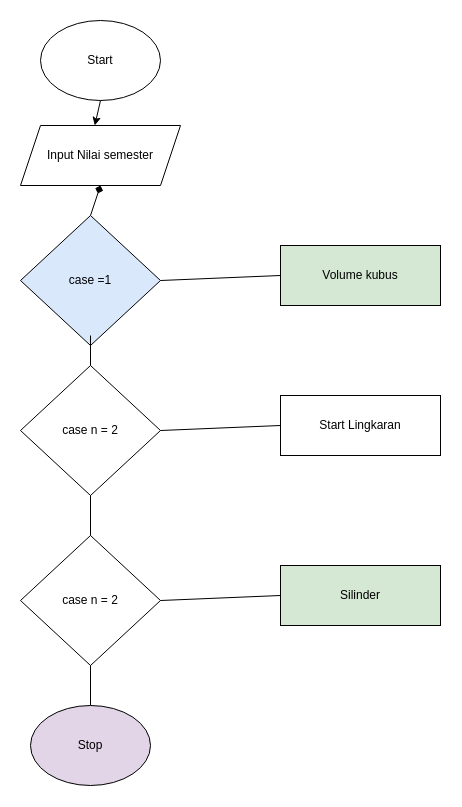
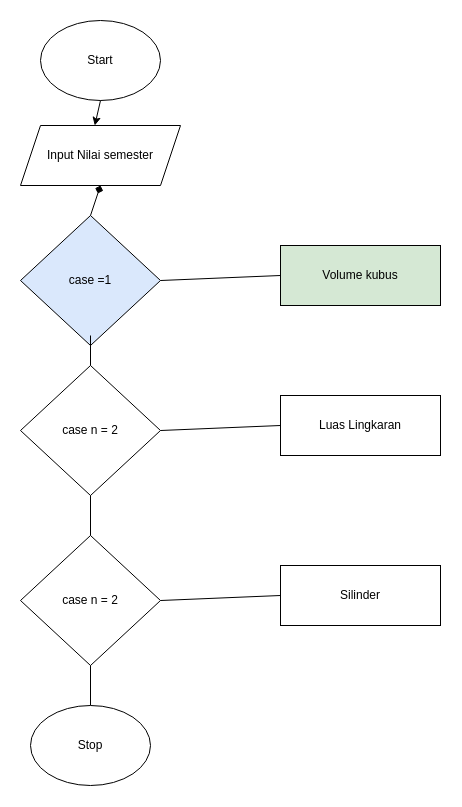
node "Start Lingkaran": label "Start Lingkaran" -> "Luas Lingkaran"
node "Silinder": fillcolor #d5e8d4 -> #ffffff
node "Stop": fillcolor #e1d5e7 -> #ffffff
